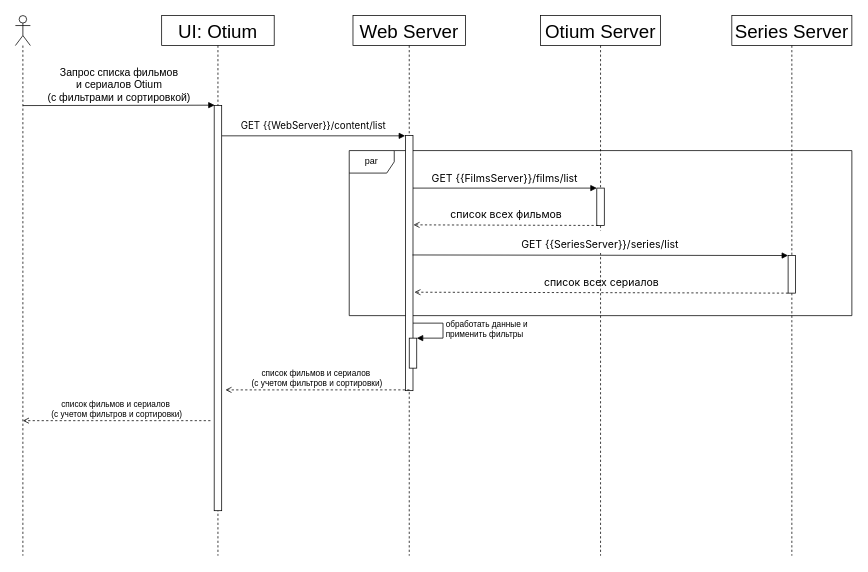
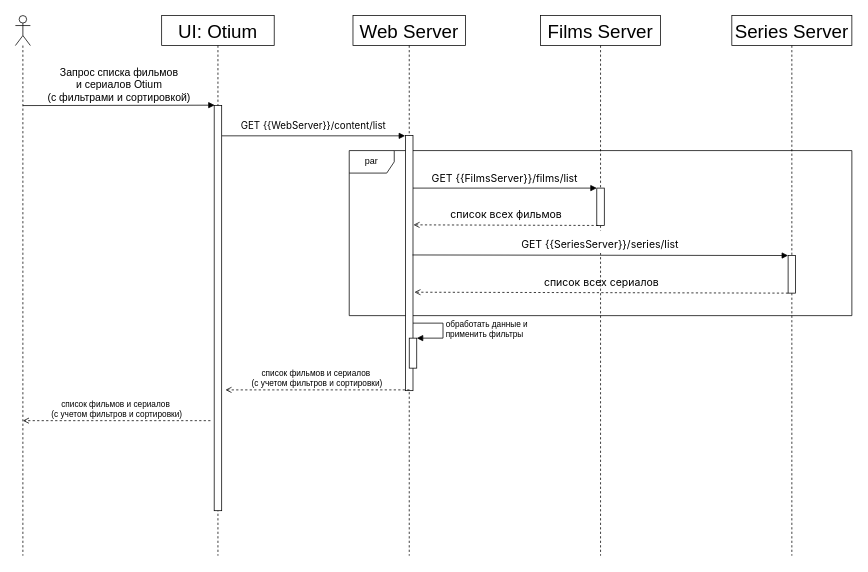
node "Otium Server": label "Otium Server" -> "Films Server"
